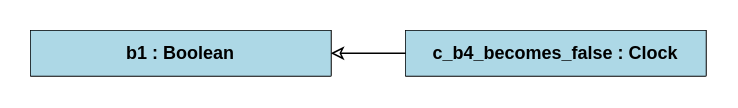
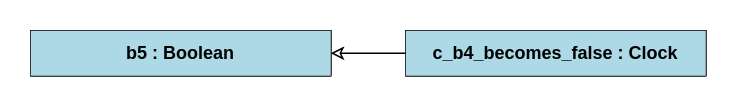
node "b1 : Boolean": label "b1 : Boolean" -> "b5 : Boolean"
